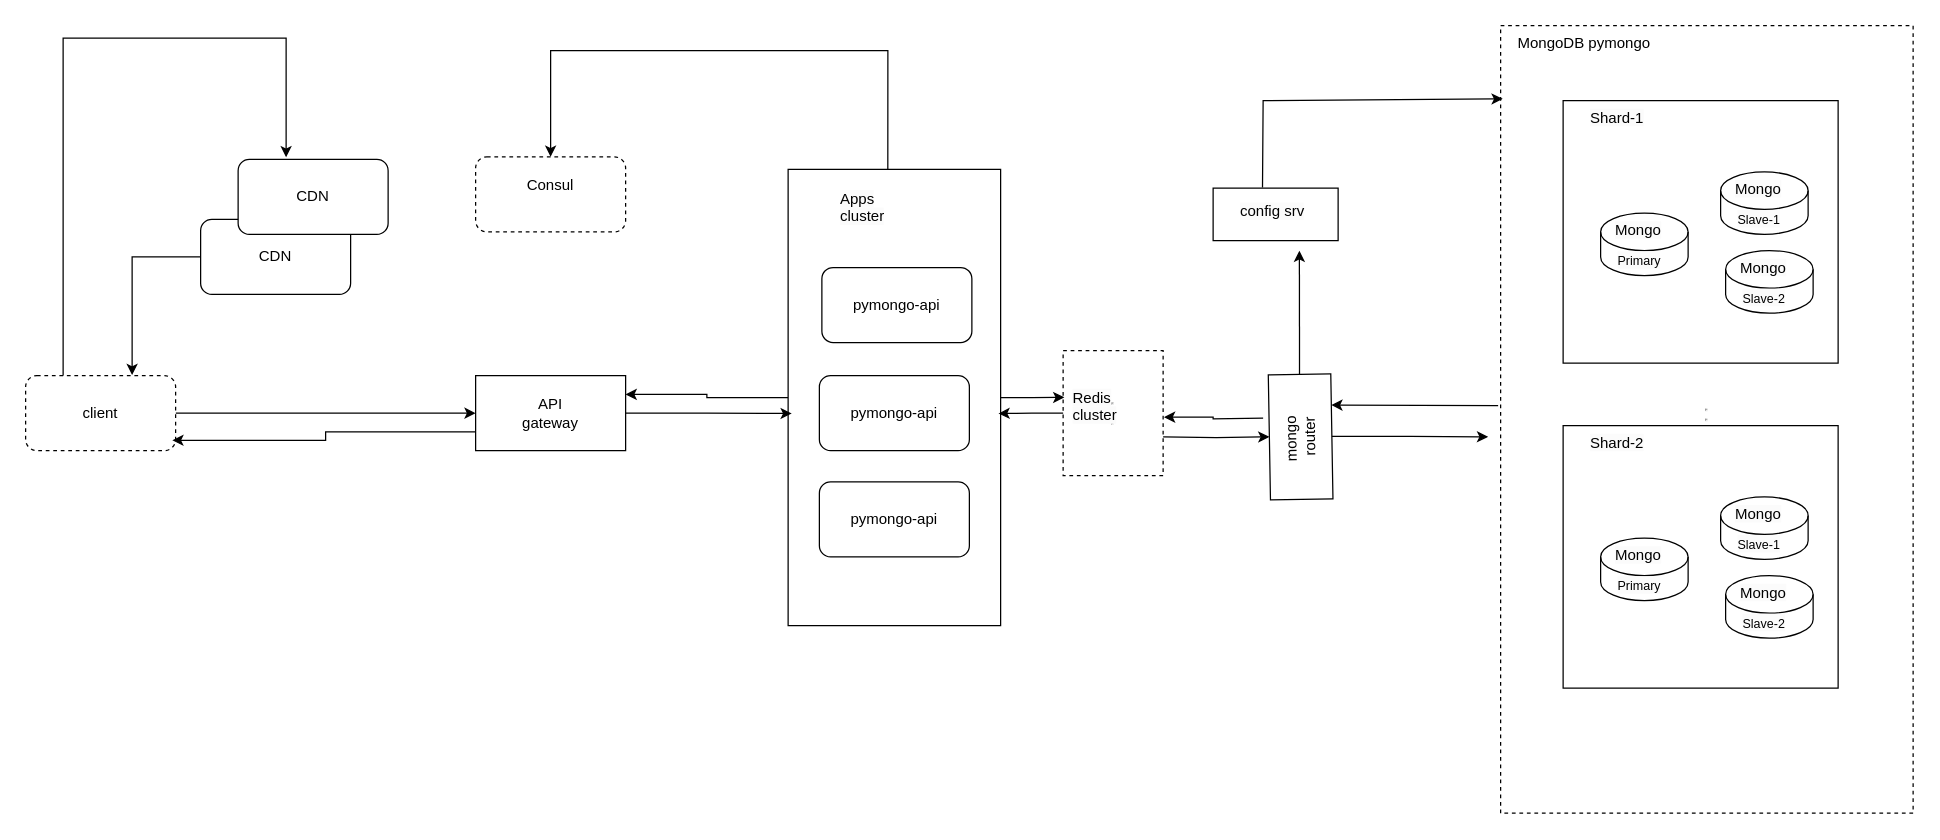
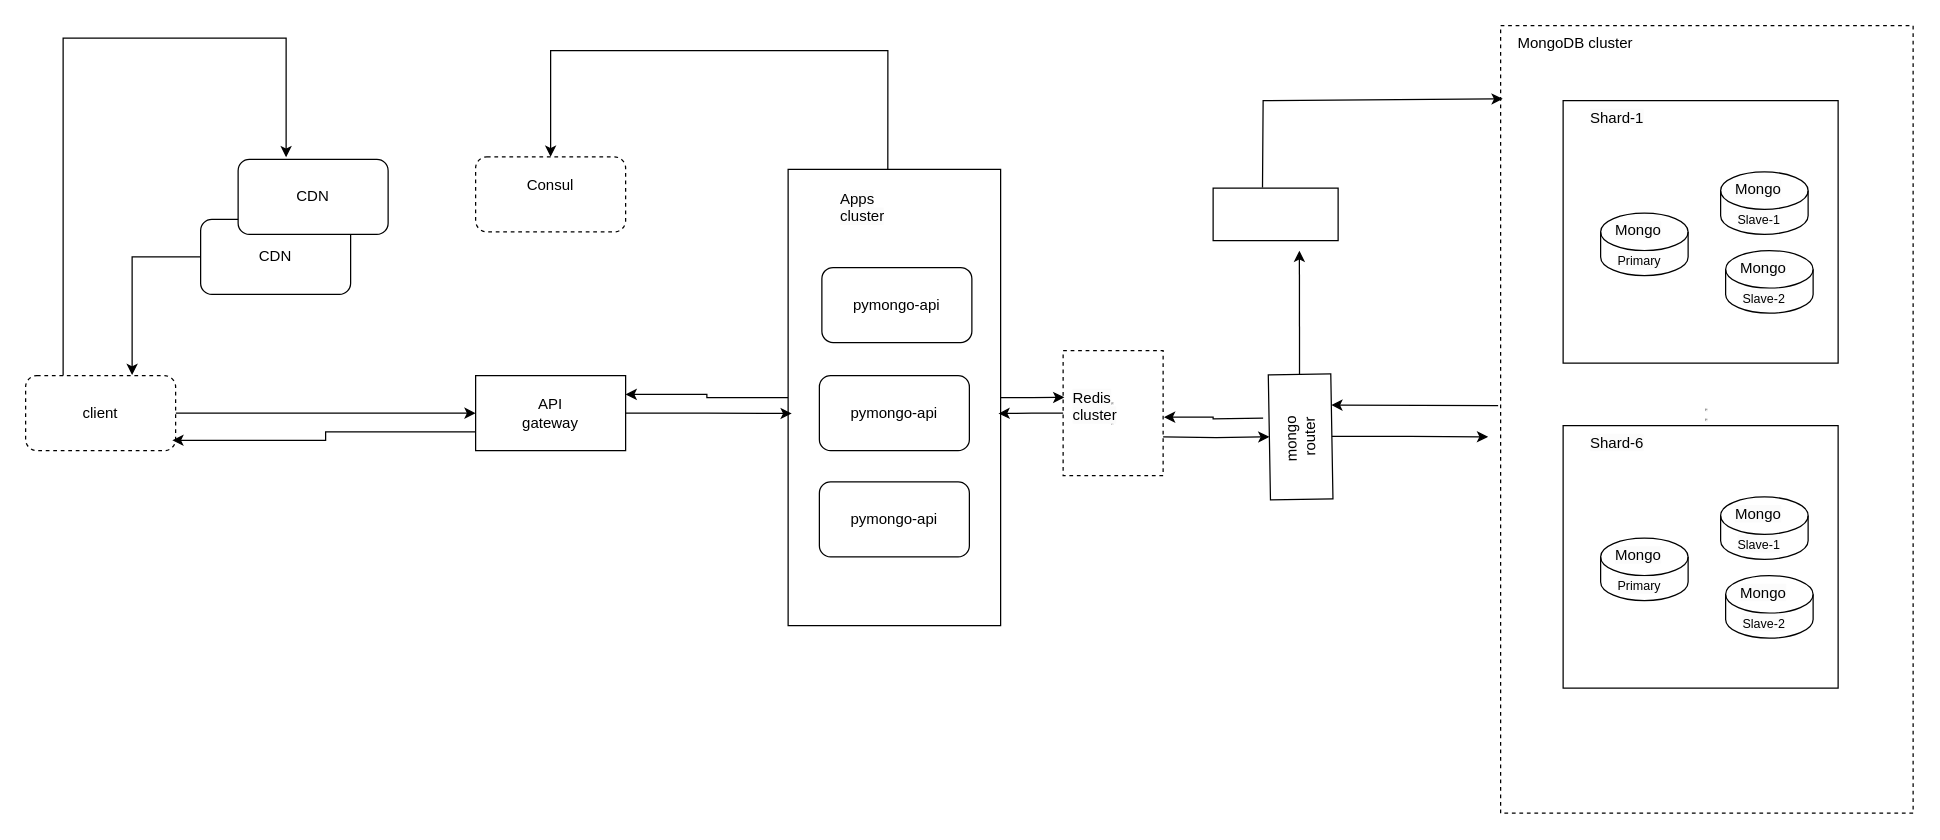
node "MongoDB pymongo": label "MongoDB pymongo" -> "MongoDB cluster"
node "config srv": removed
node "Shard-2": label "Shard-2" -> "Shard-6"
